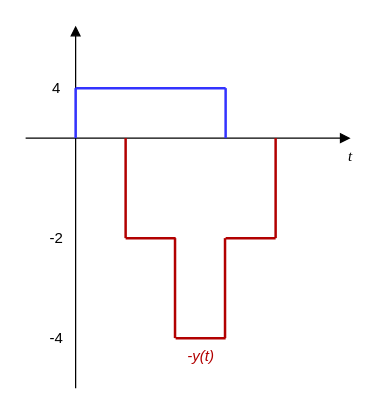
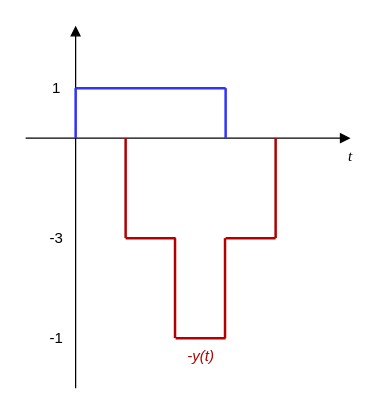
node "4": label "4" -> "1"
node "-2": label "-2" -> "-3"
node "-4": label "-4" -> "-1"
